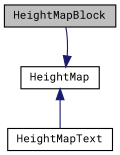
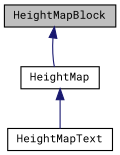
edge "HeightMapBlock" -> "HeightMap": reversed
